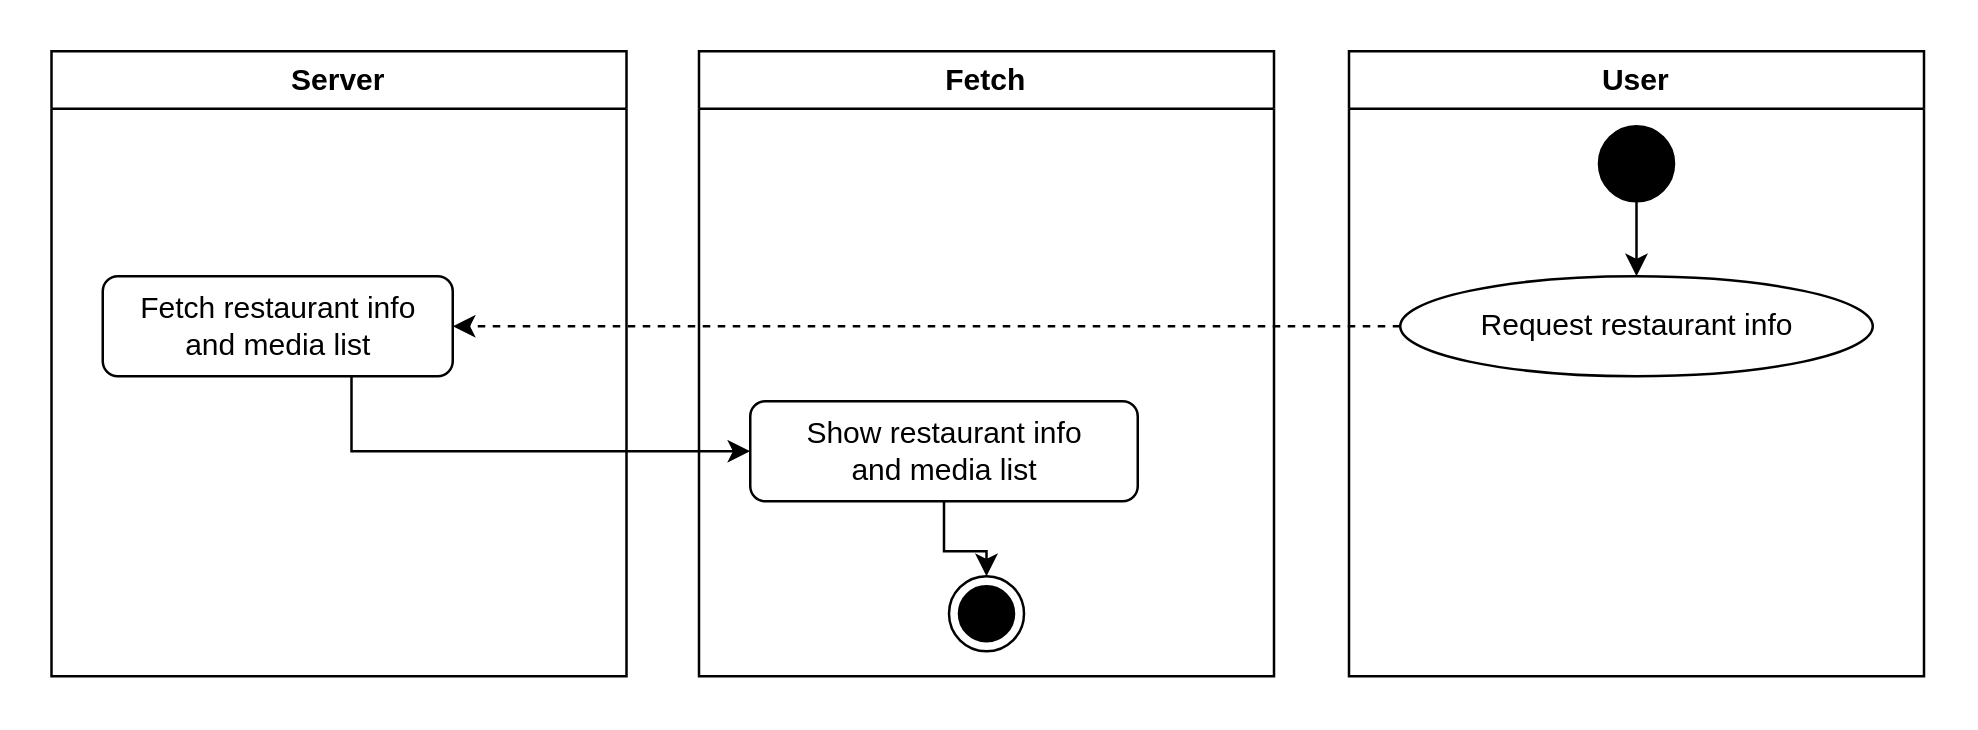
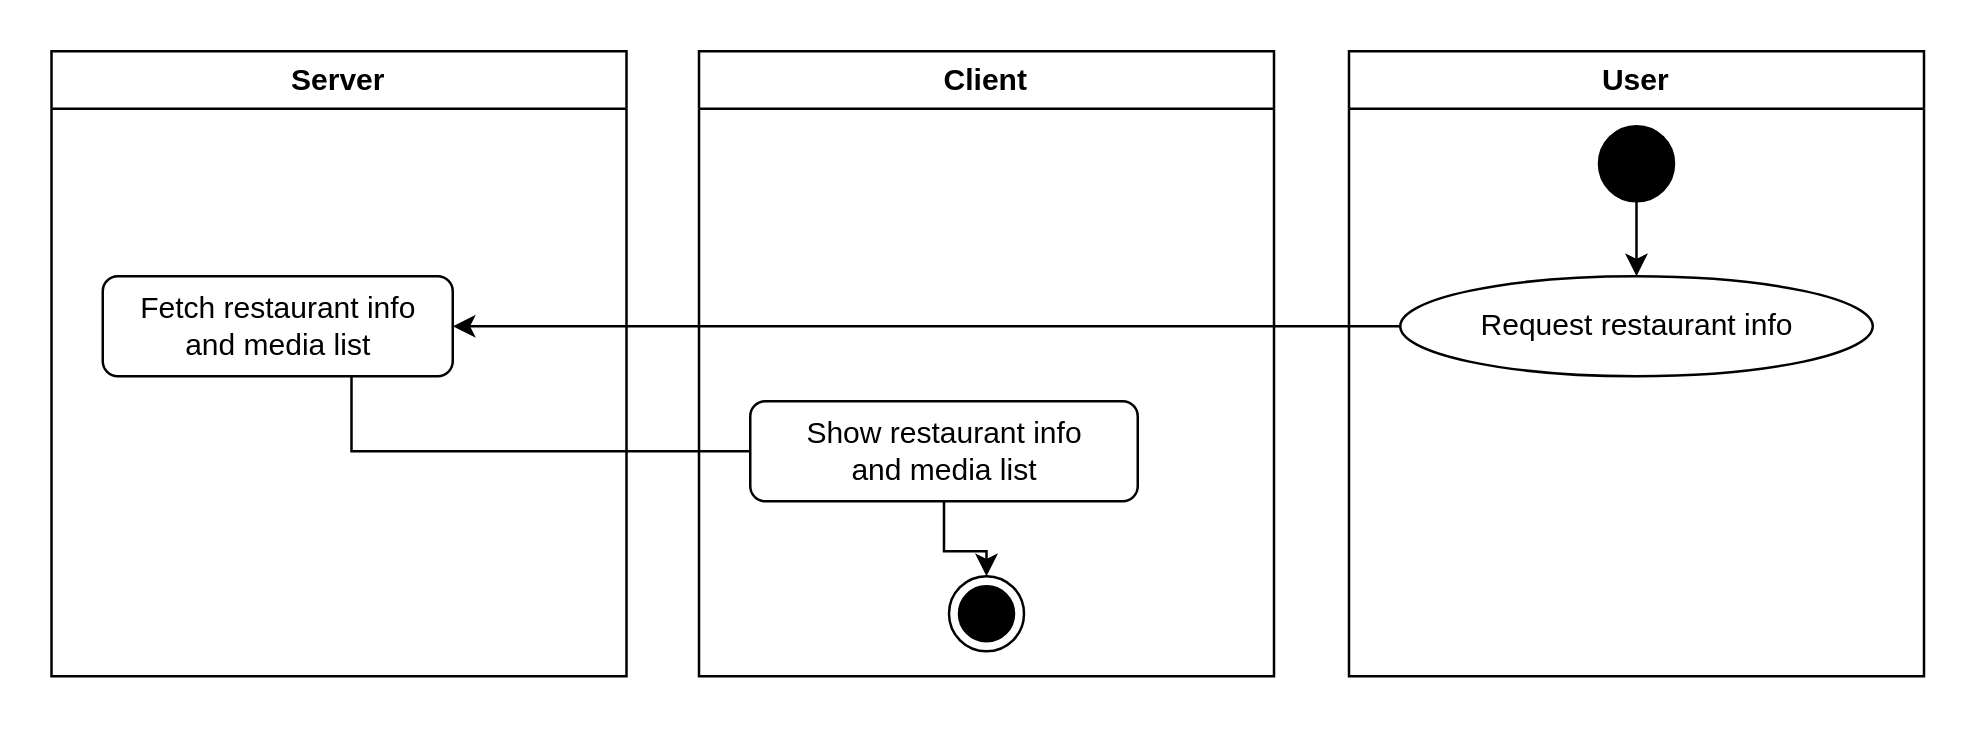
node "Fetch": label "Fetch" -> "Client"
edge "Request restaurant info" -> "Fetch restaurant info and media list": style dashed -> solid
edge "Fetch restaurant info and media list" -> "Show restaurant info and media list": arrowhead classic -> none
